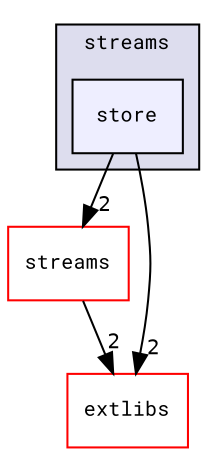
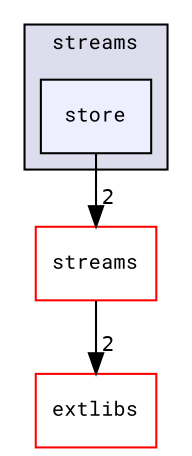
edge "store" -> "extlibs": removed
